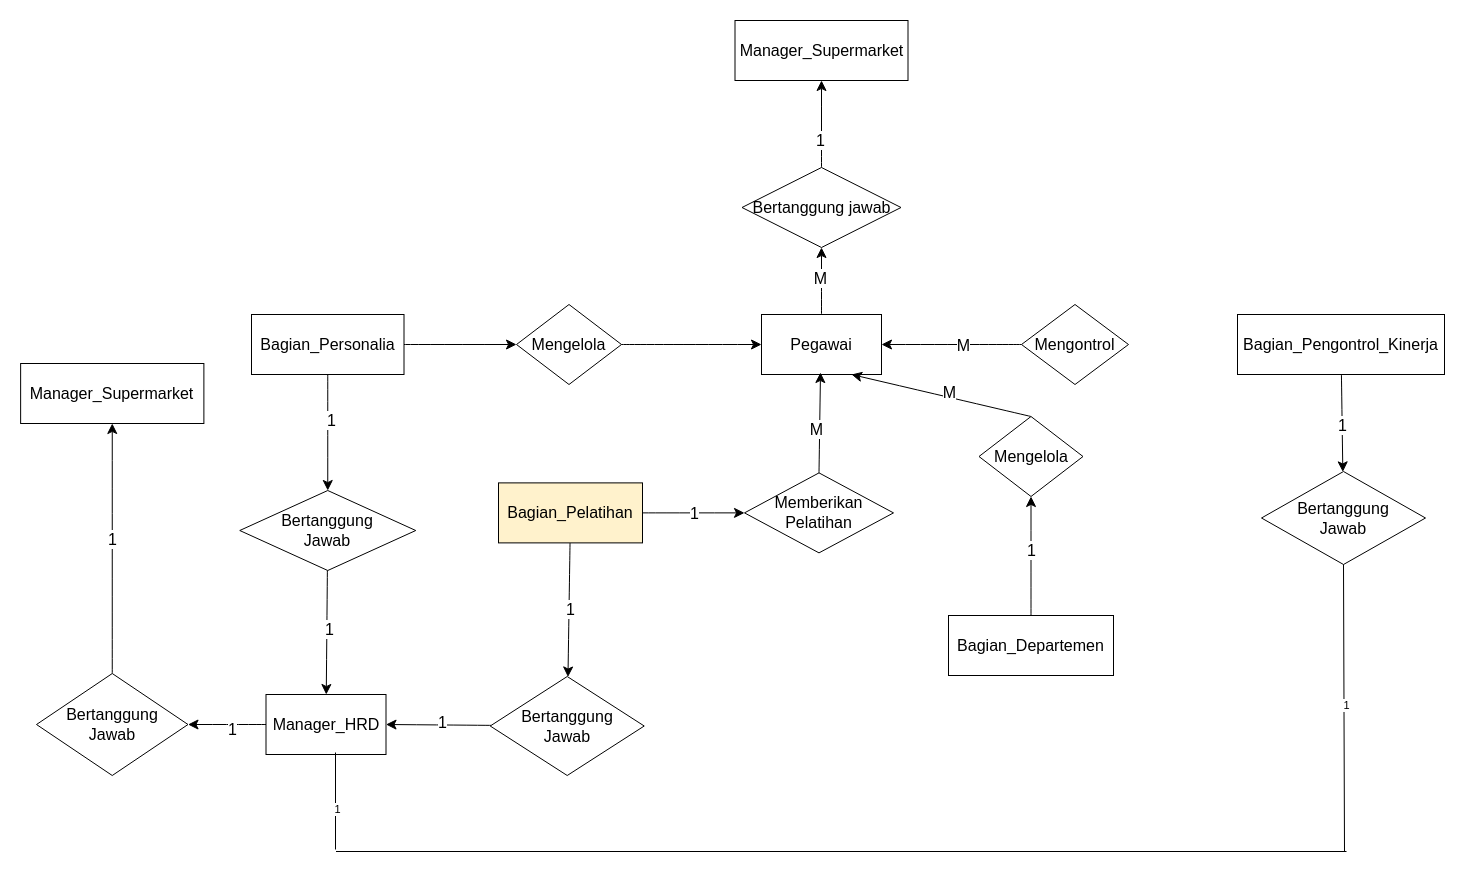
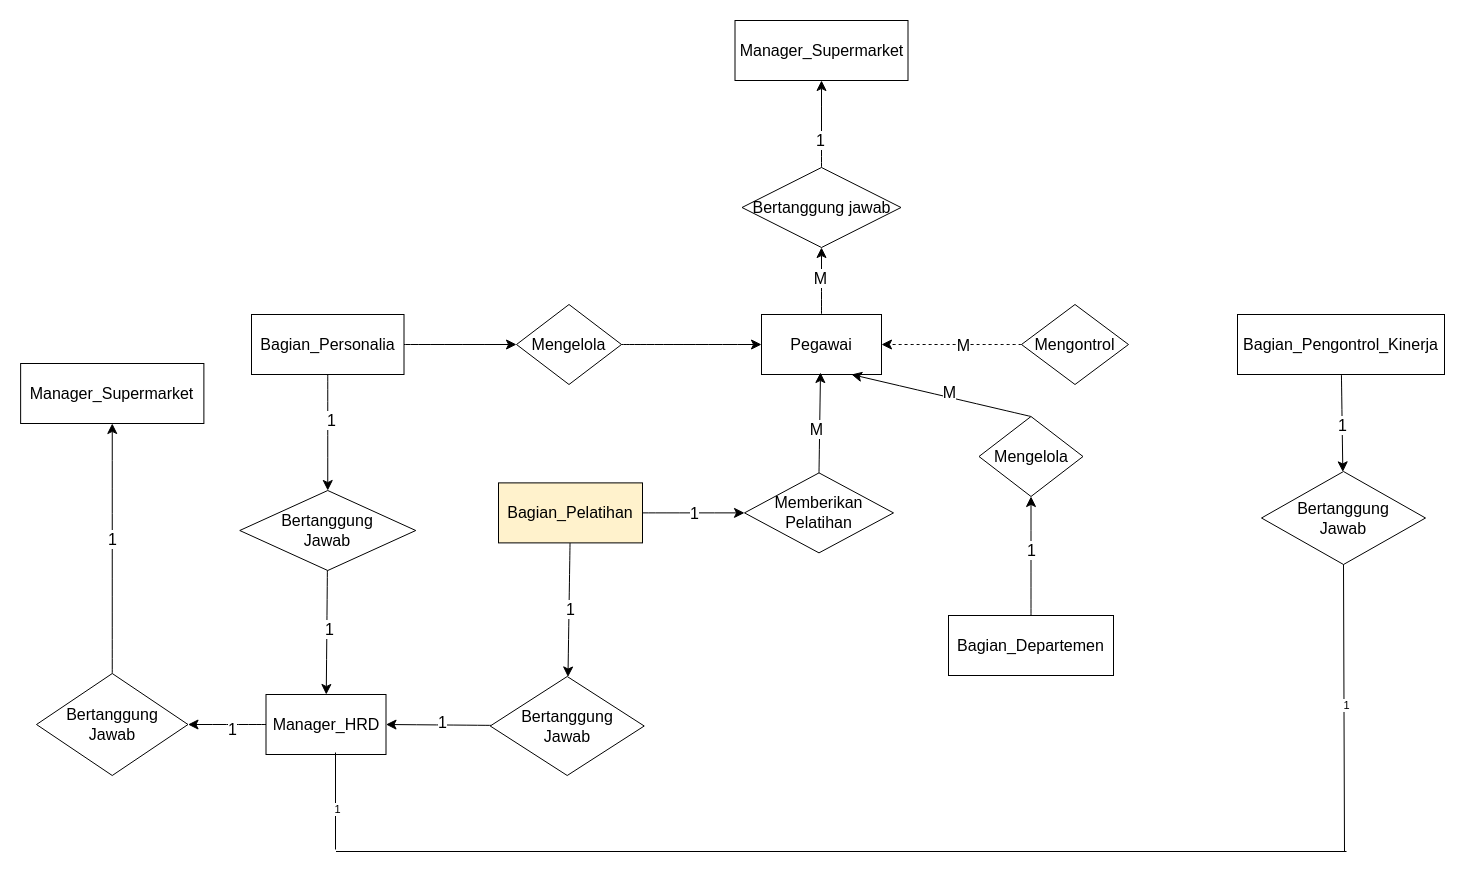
edge "Mengontrol" -> "Pegawai": style solid -> dashed
